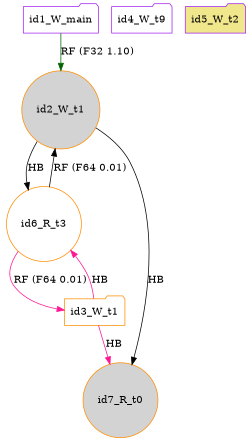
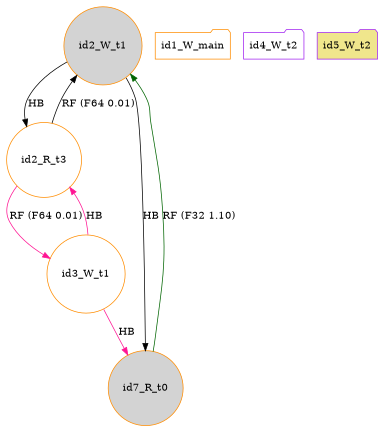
node "id1_W_main": color purple -> darkorange
node "id4_W_t9": label "id4_W_t9" -> "id4_W_t2"
edge "id1_W_main" -> "id2_W_t1": now "id7_R_t0" -> "id2_W_t1"
node "id6_R_t3": label "id6_R_t3" -> "id2_R_t3"
node "id3_W_t1": shape folder -> circle
